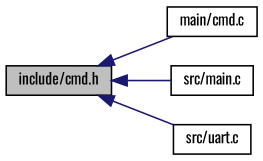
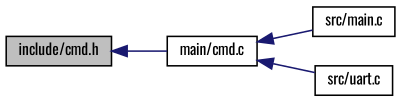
edge "src/main.c" -> "include/cmd.h": now "src/main.c" -> "main/cmd.c"
edge "src/uart.c" -> "include/cmd.h": now "src/uart.c" -> "main/cmd.c"
